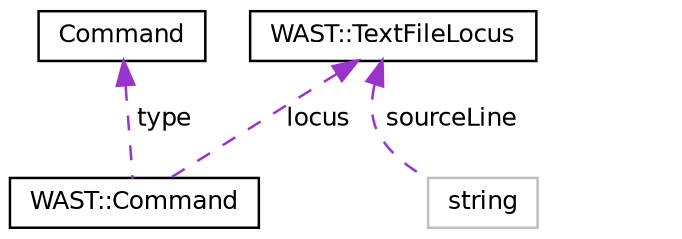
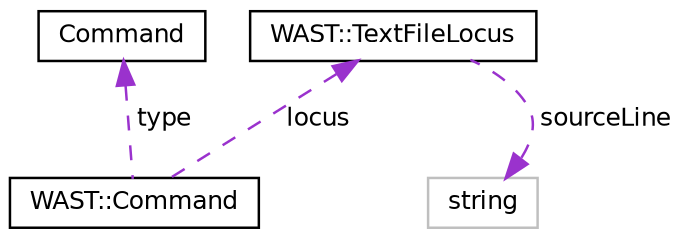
edge "string" -> "WAST::TextFileLocus": reversed
